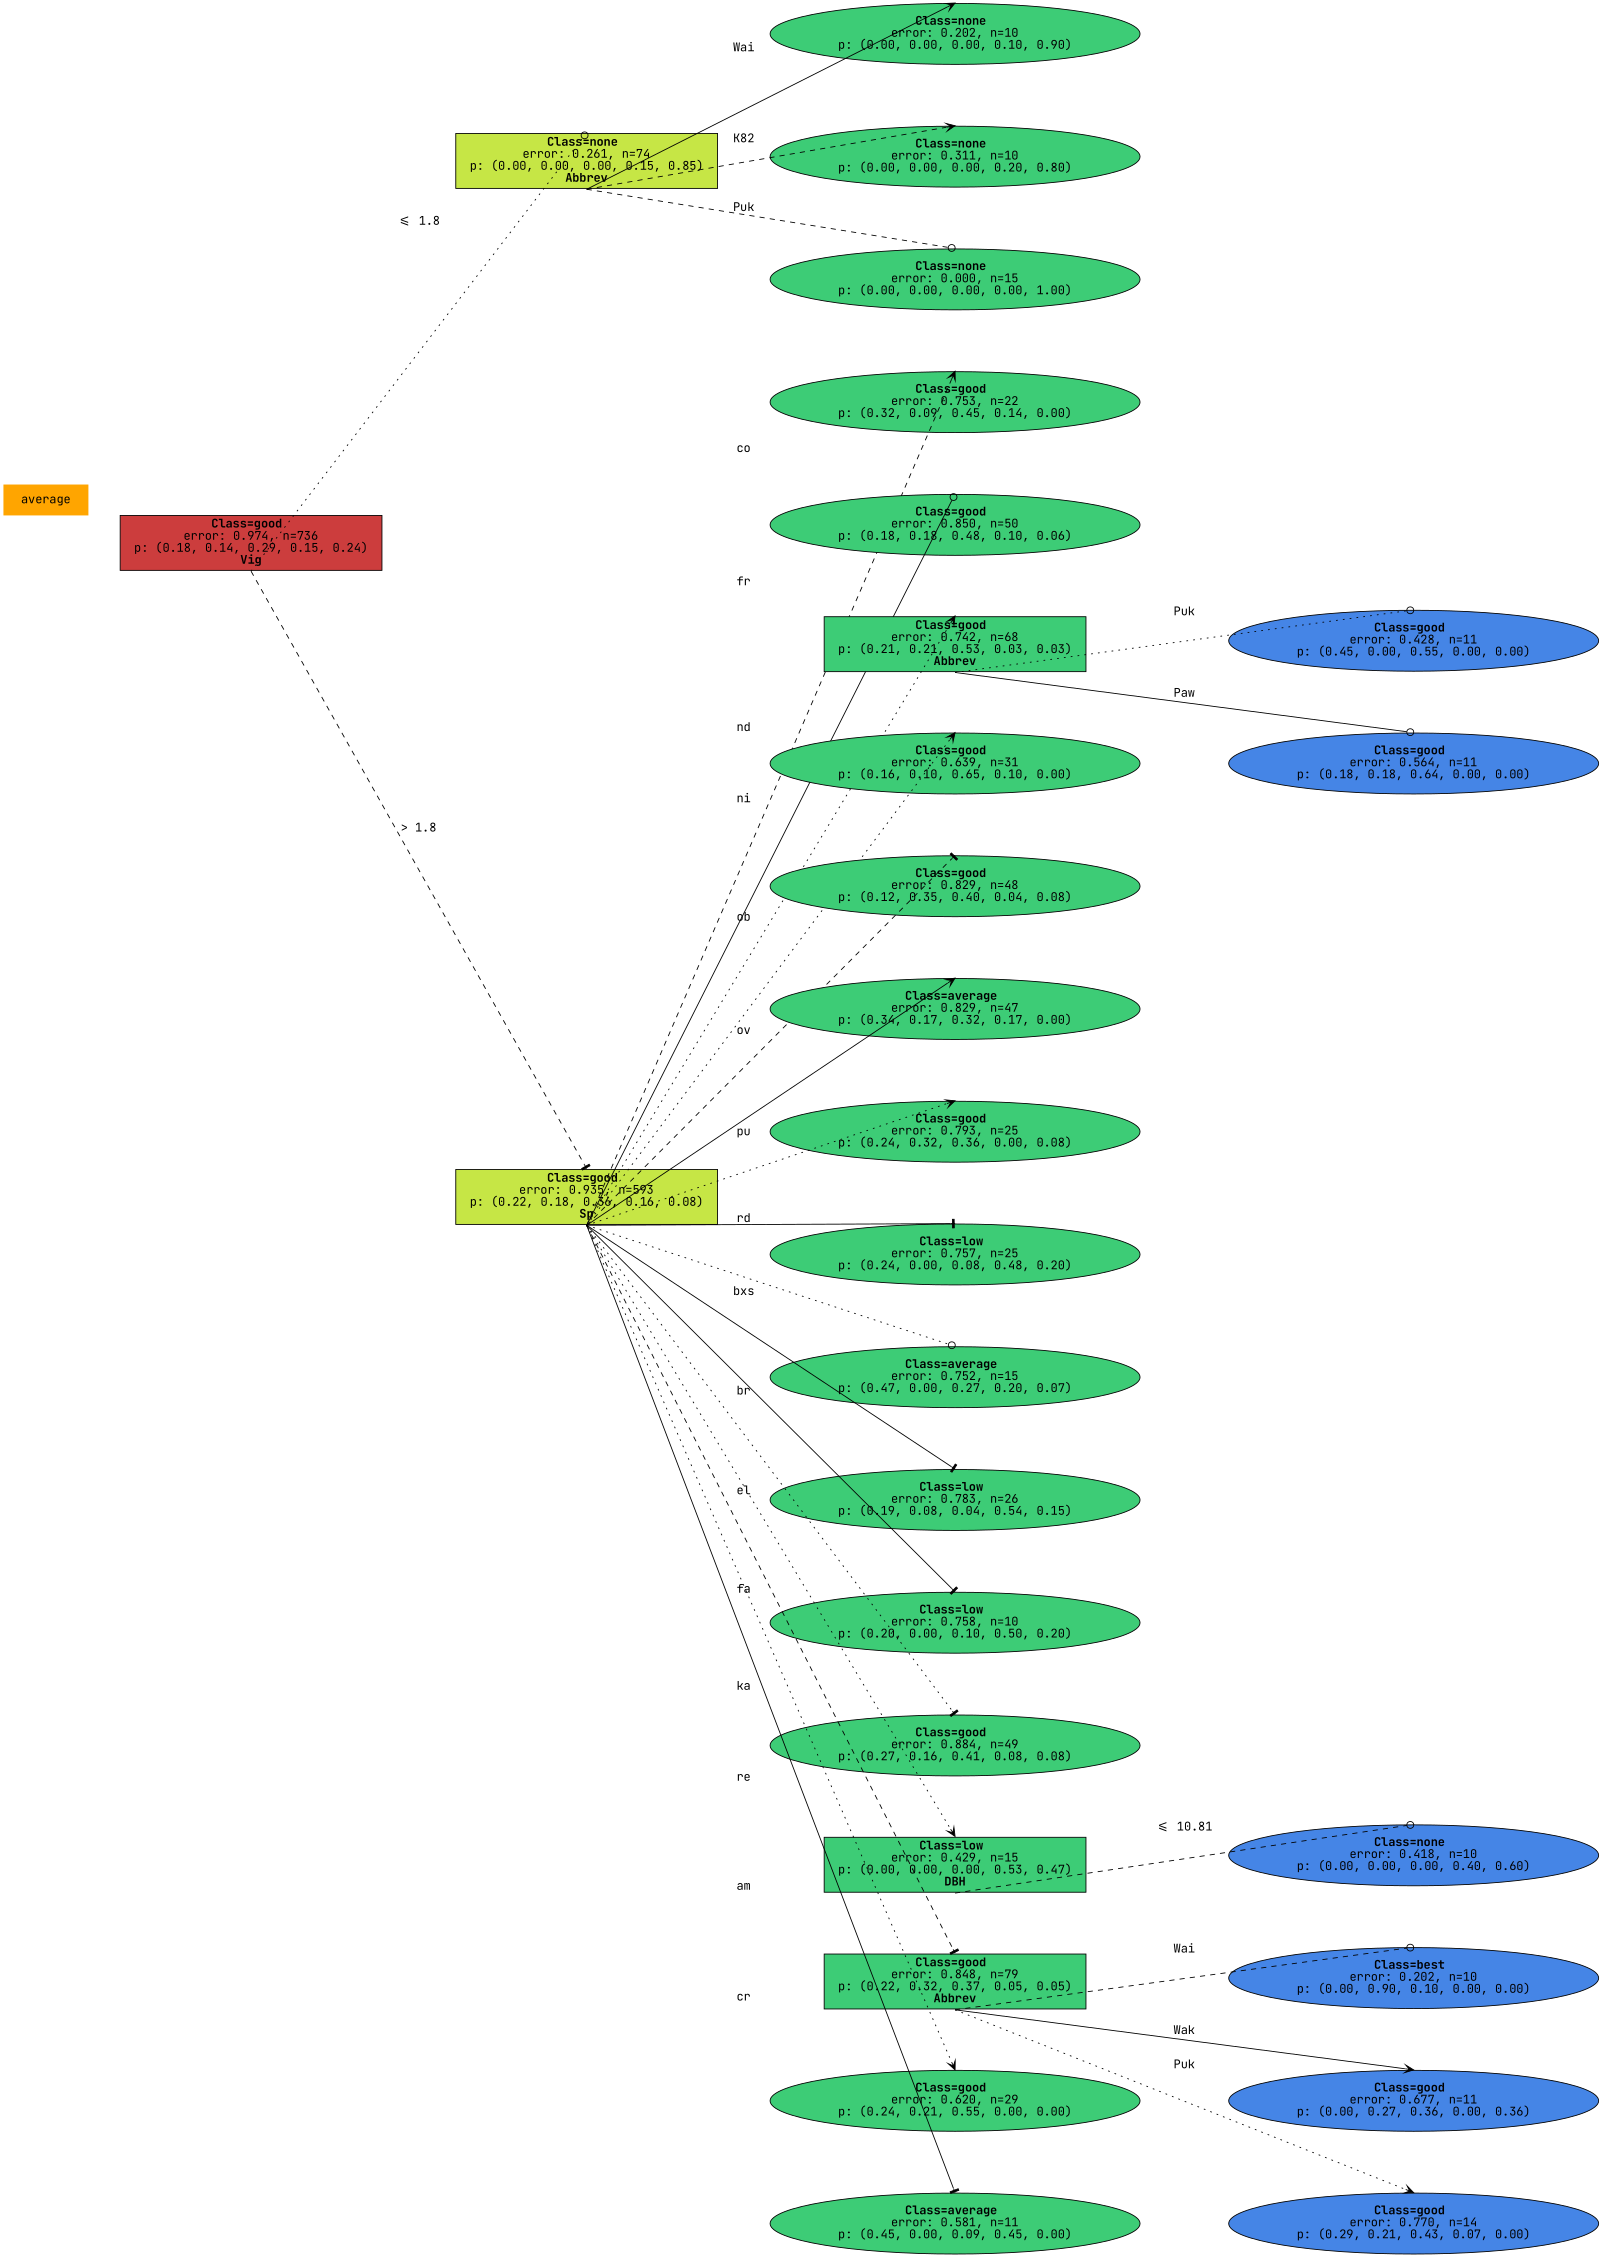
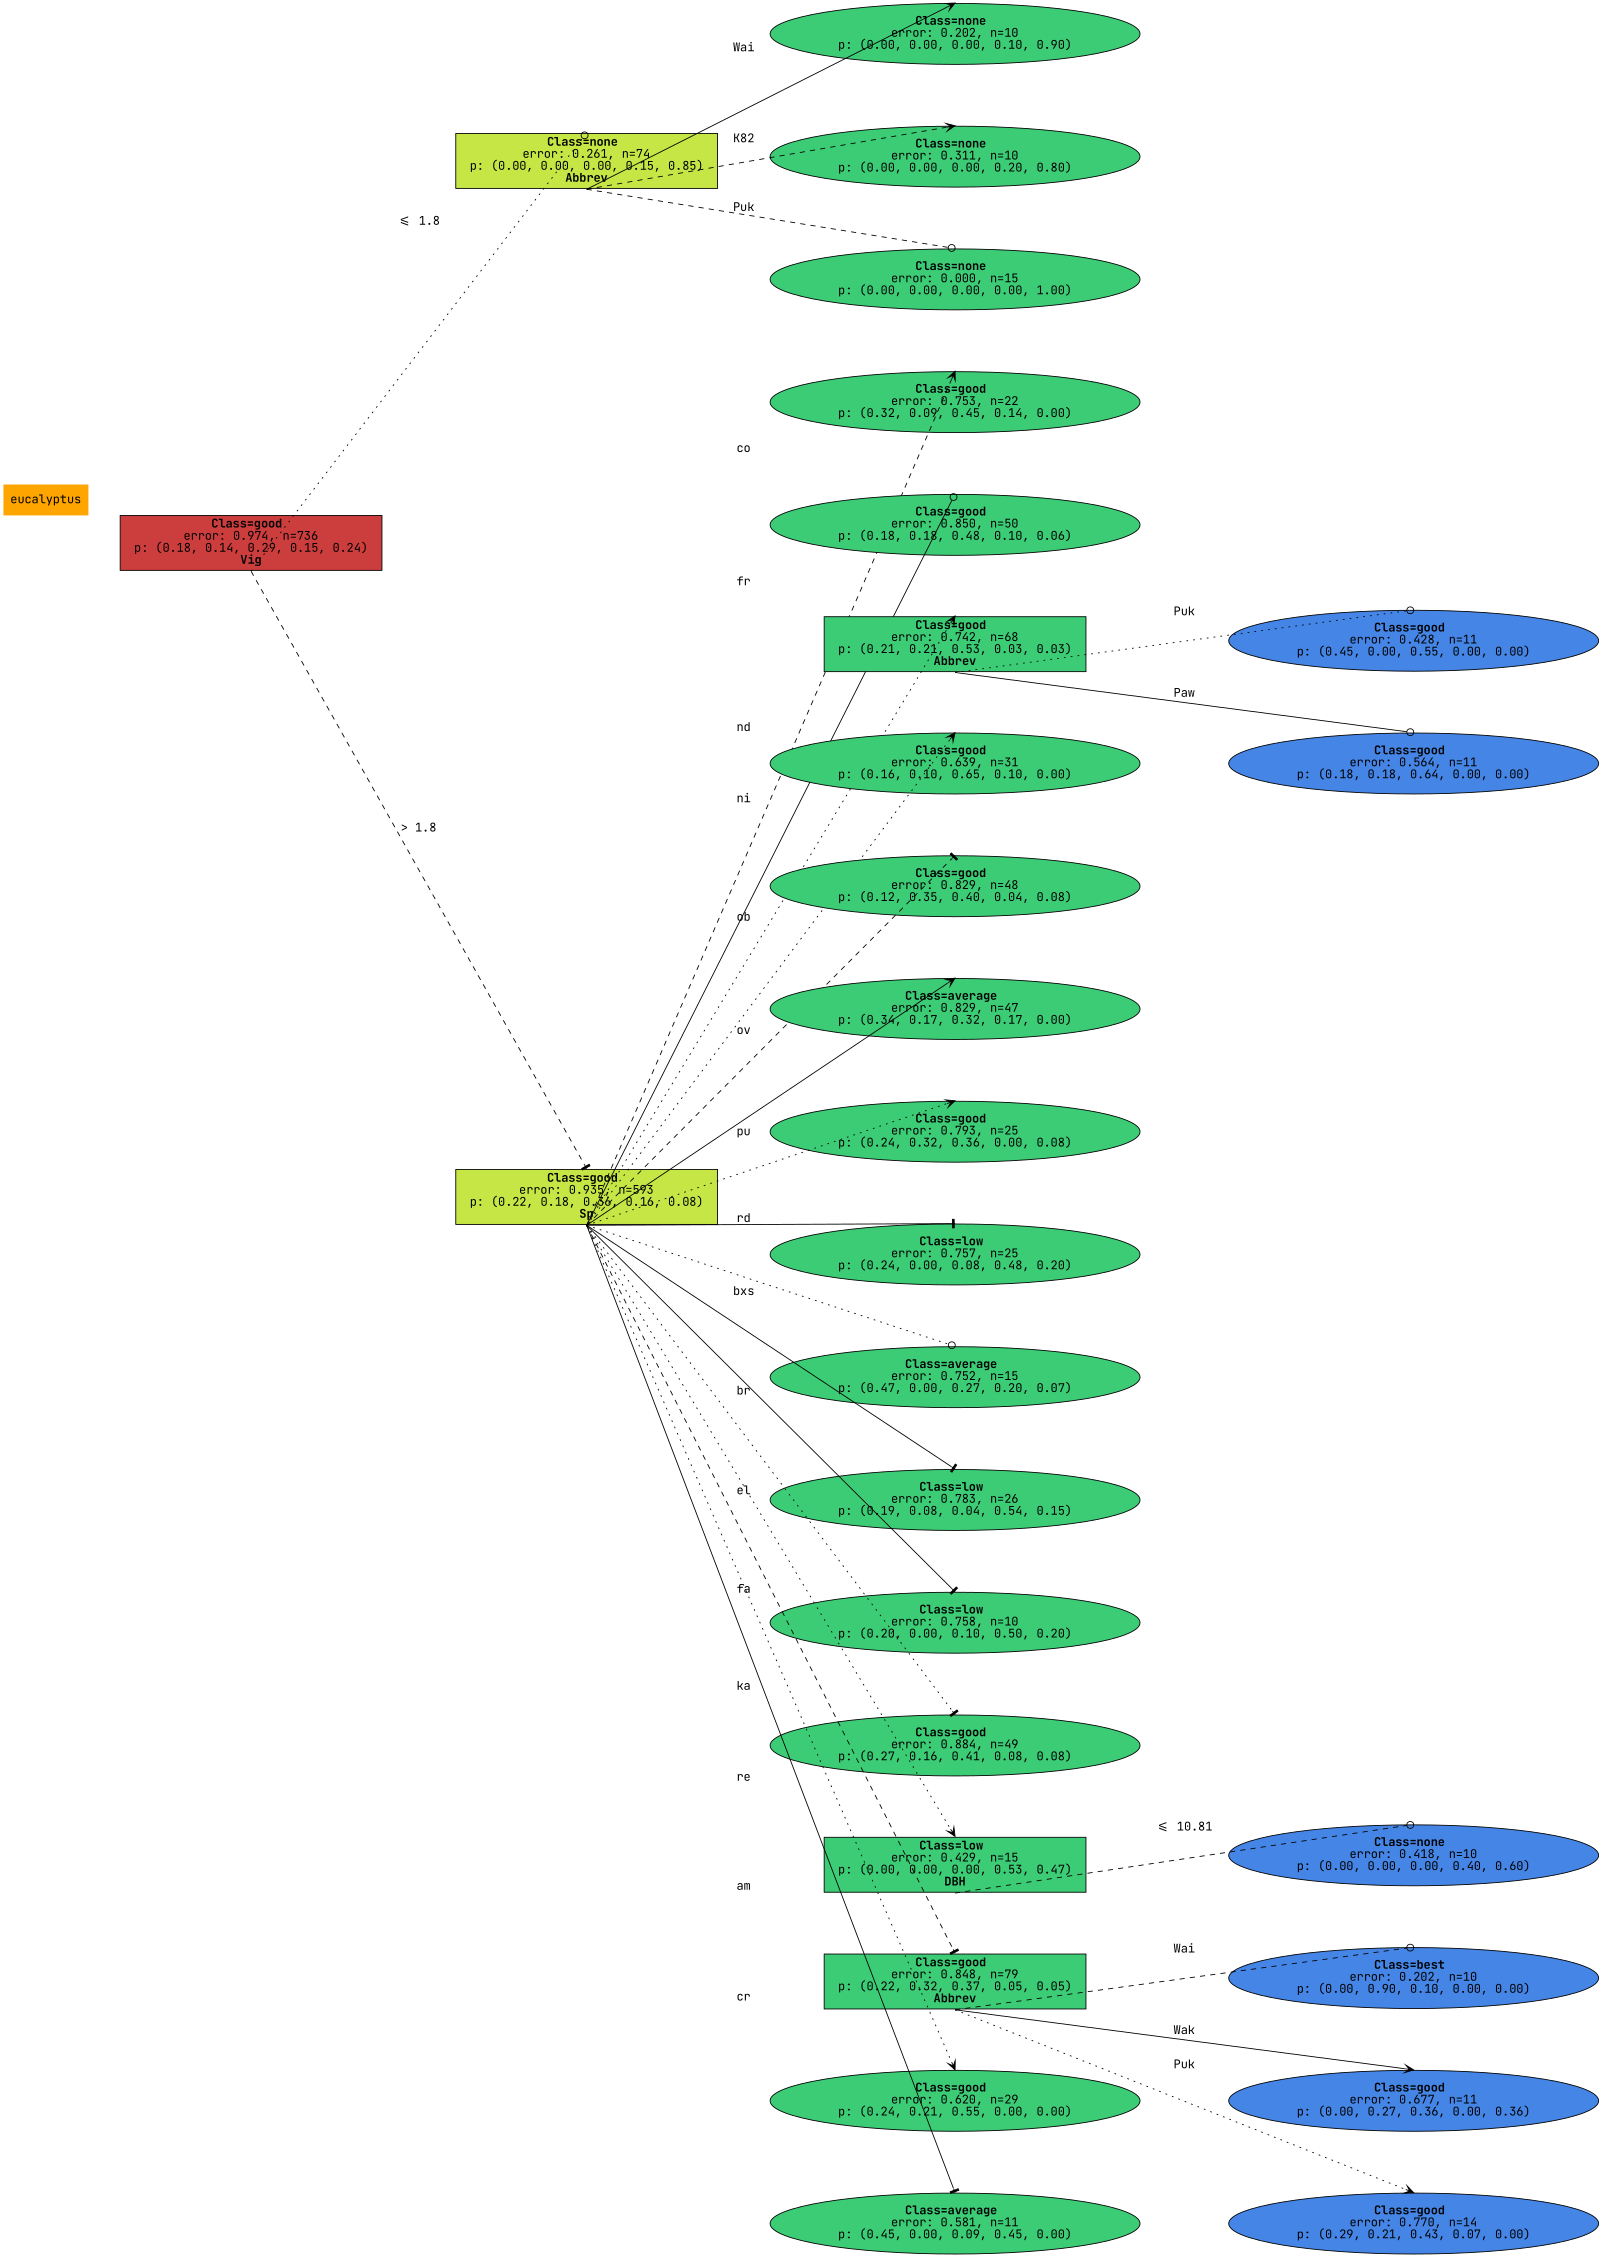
node "average": label "average" -> "eucalyptus"
